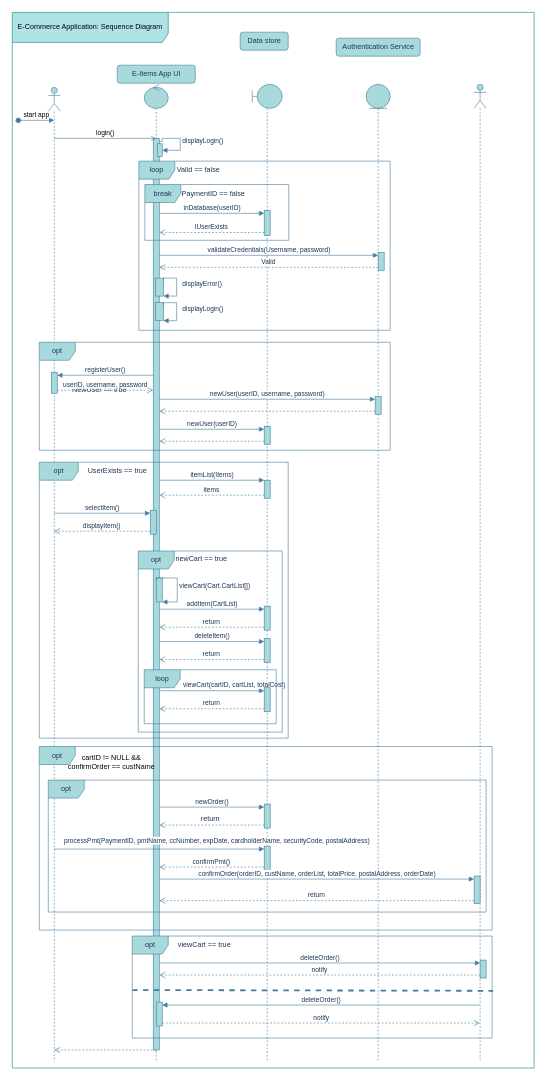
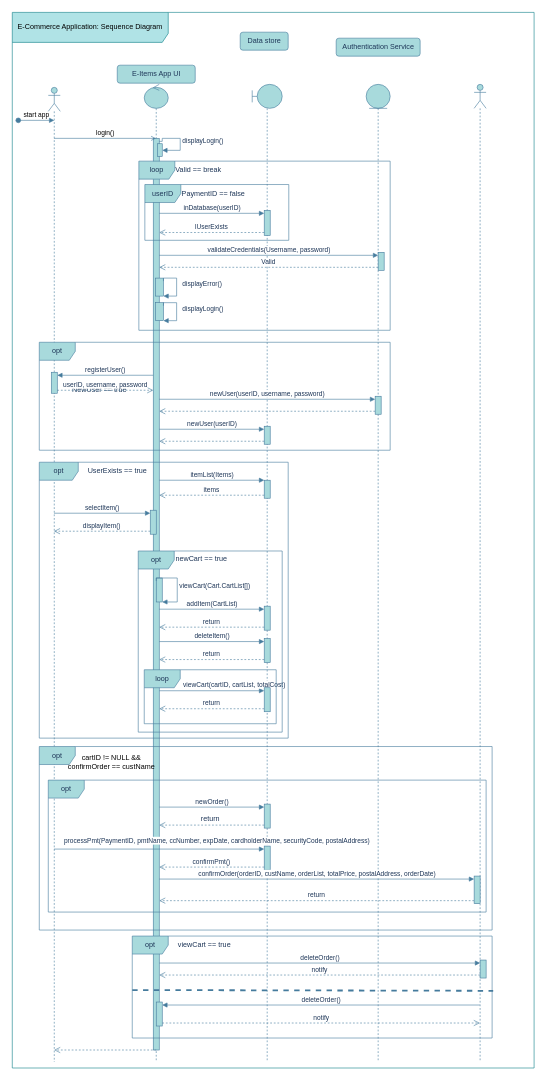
node "Valid == false": label "Valid == false" -> "Valid == break"
node "break": label "break" -> "userID"
